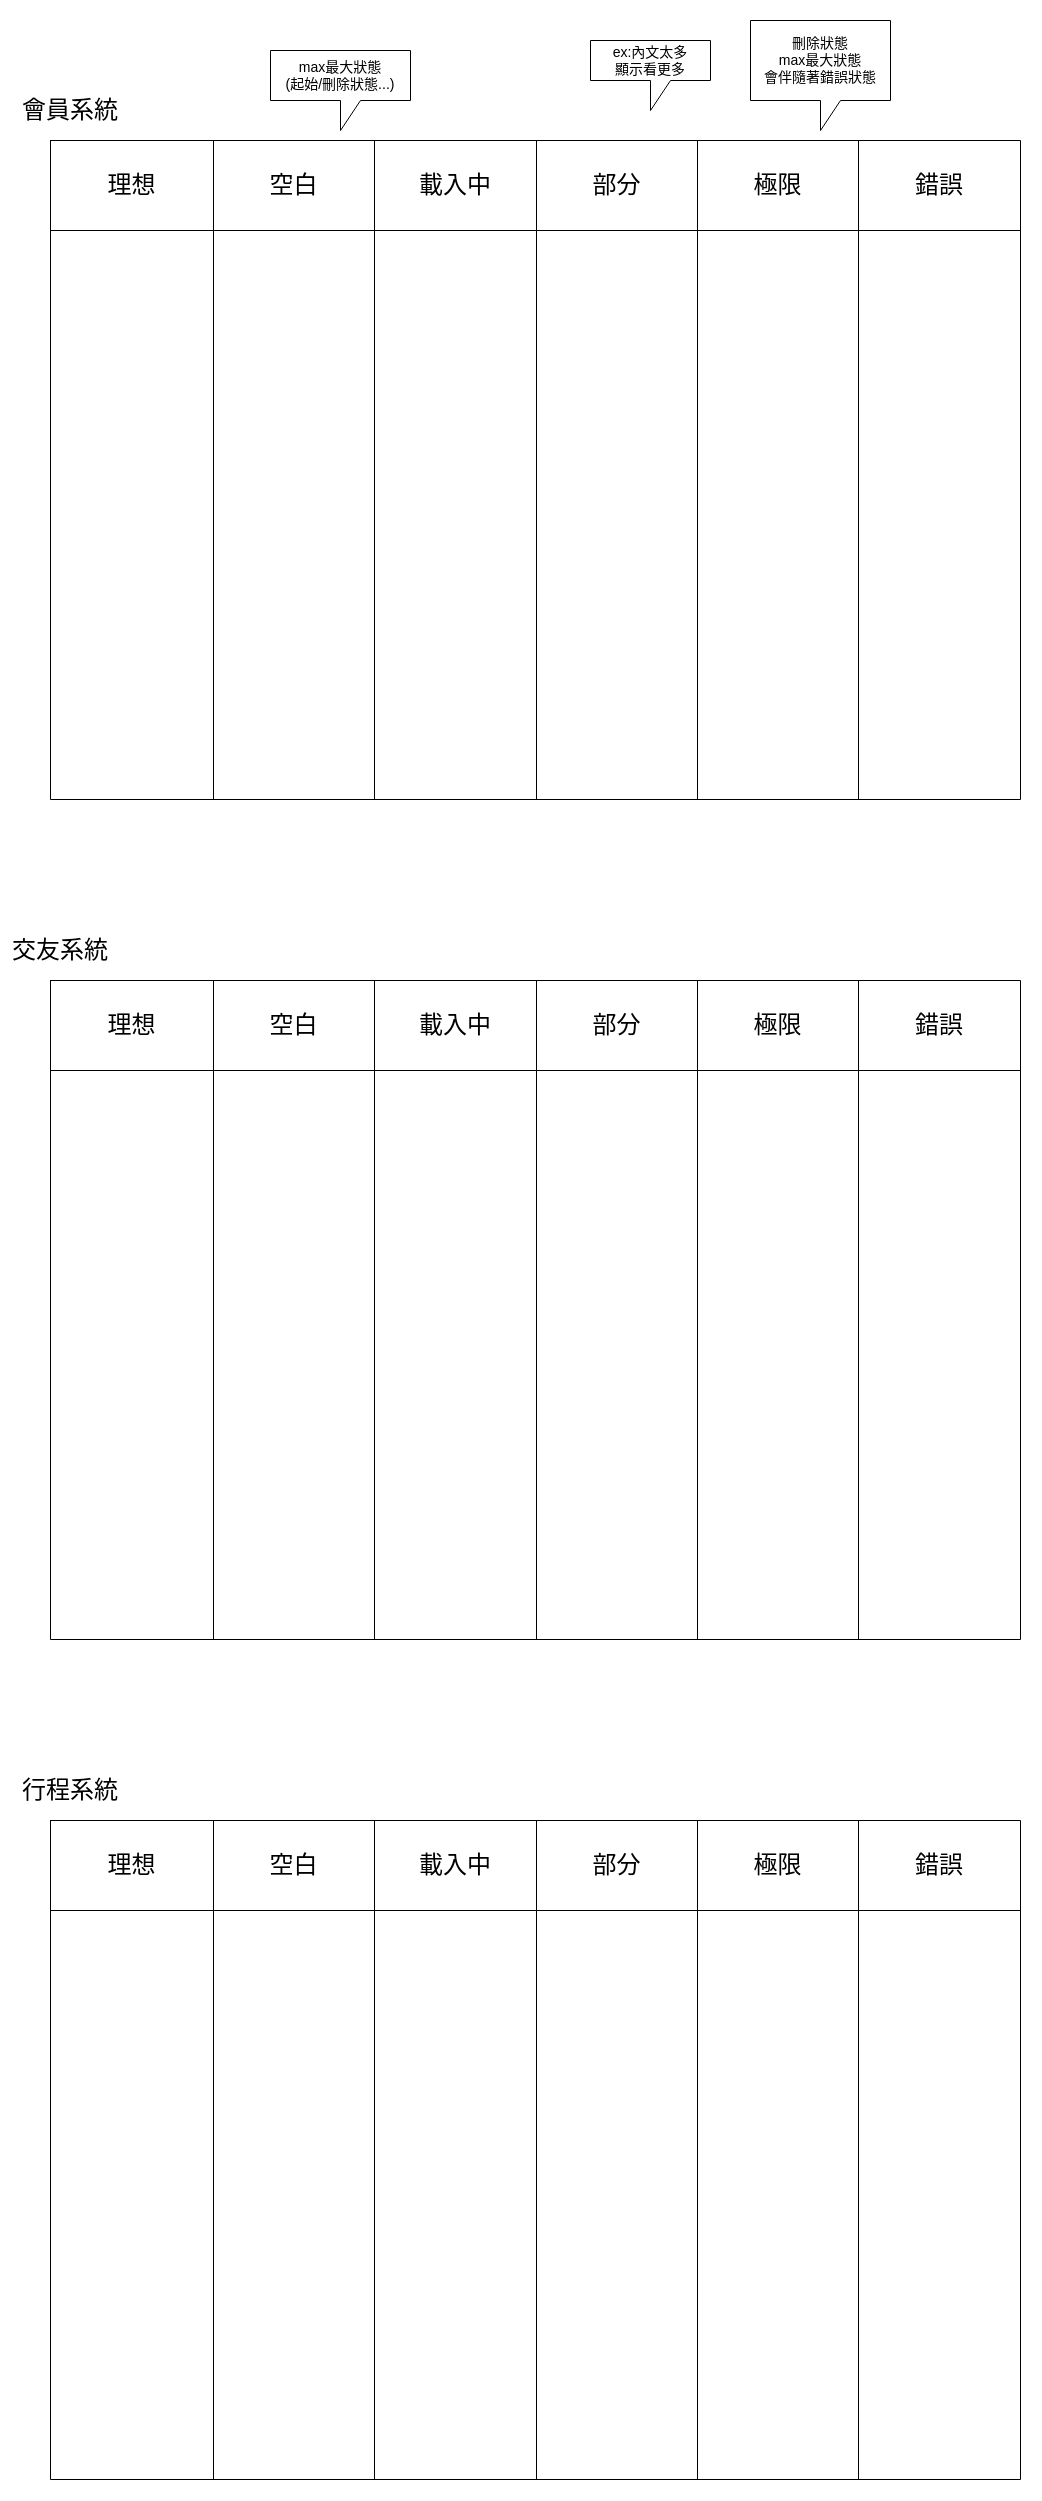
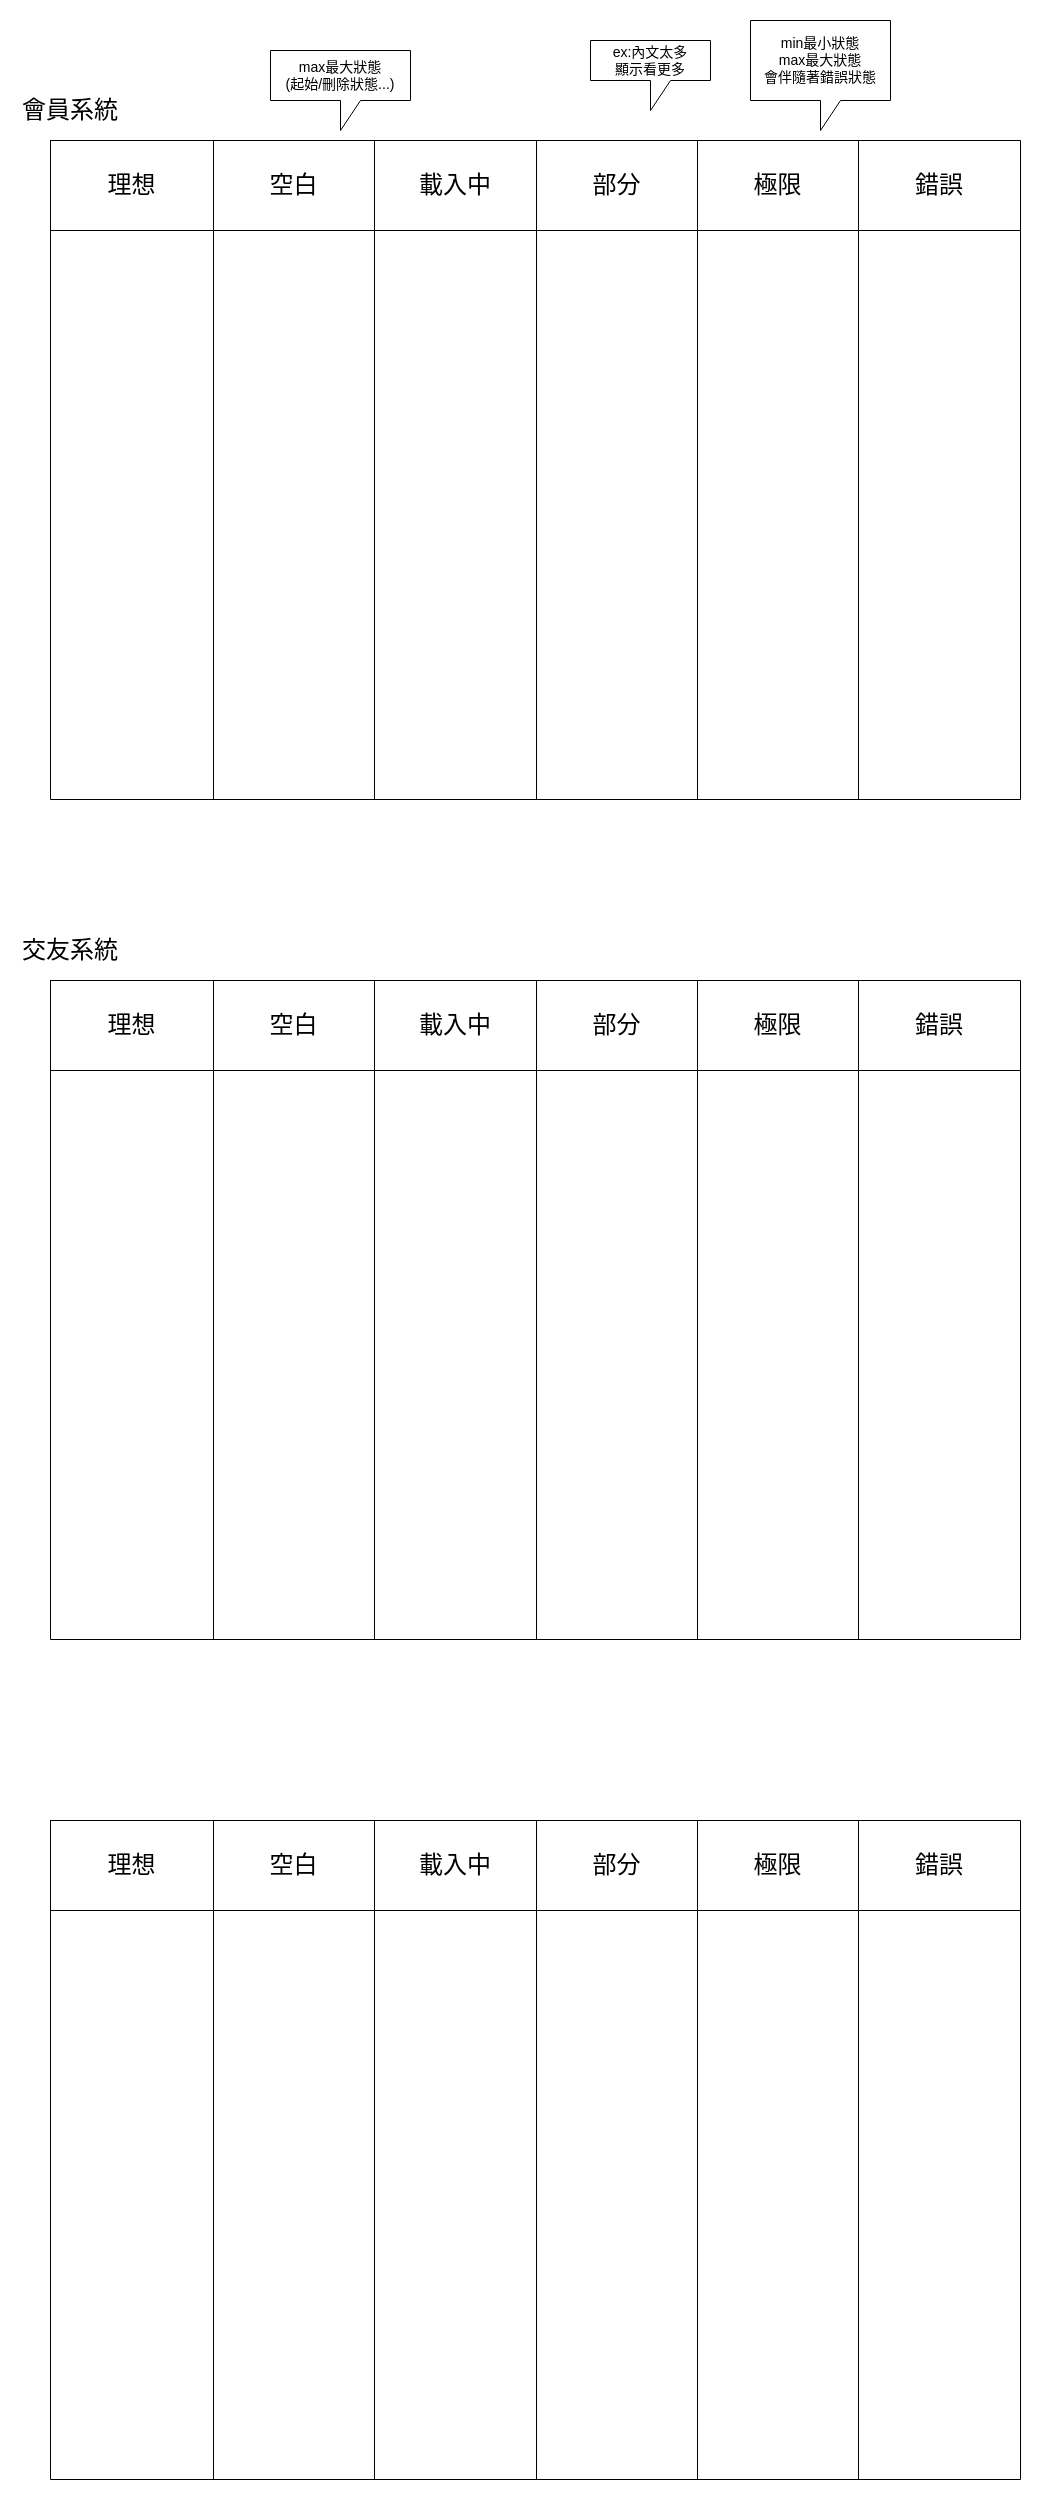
node "刪除狀態 max最大狀態 會伴隨著錯誤狀態": label "刪除狀態 max最大狀態 會伴隨著錯誤狀態" -> "min最小狀態 max最大狀態 會伴隨著錯誤狀態"
node "交友系統": moved (61, 951) -> (71, 951)
node "行程系統": removed
